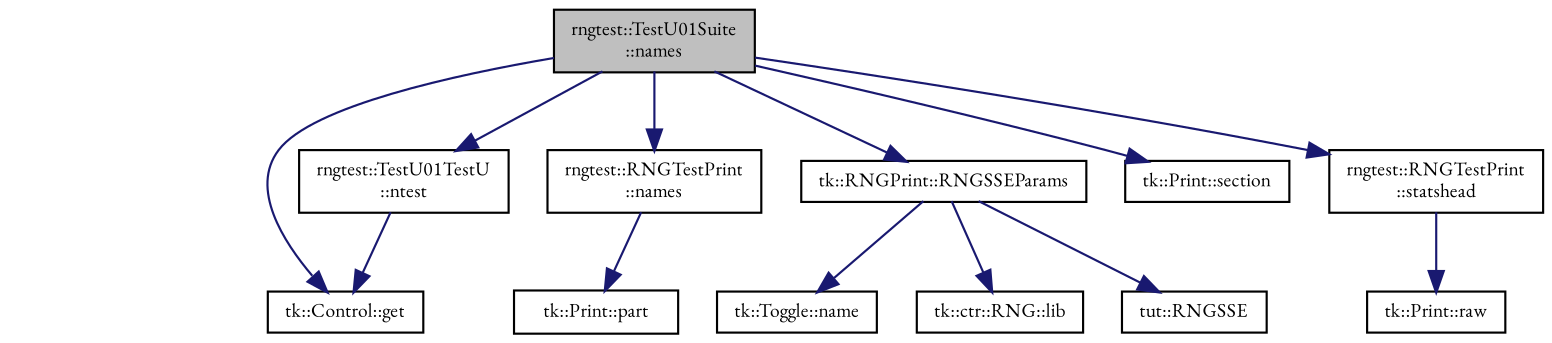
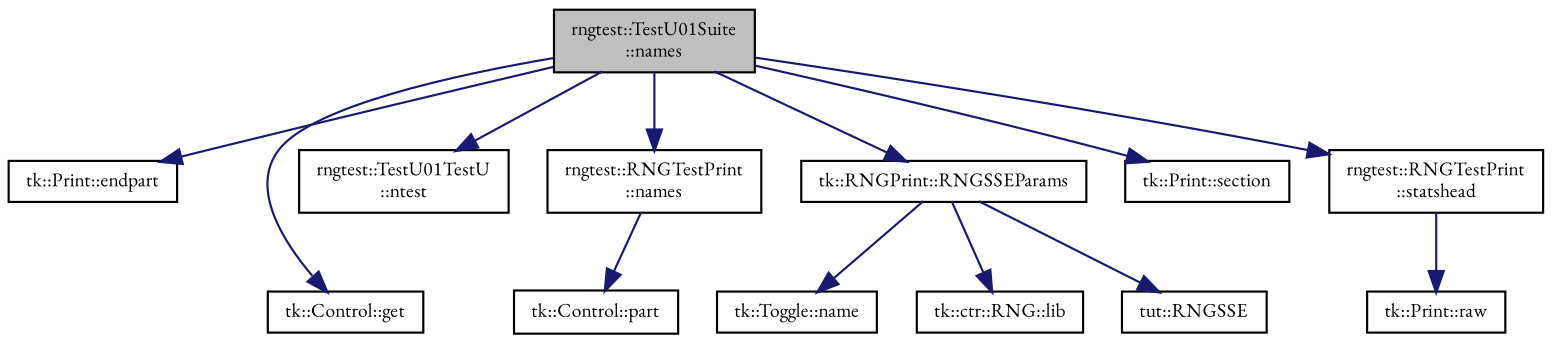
node "tk::Print::endpart": added
edge "rngtest::TestU01TestU ::ntest" -> "tk::Control::get": removed
node "tk::Print::part": label "tk::Print::part" -> "tk::Control::part"
